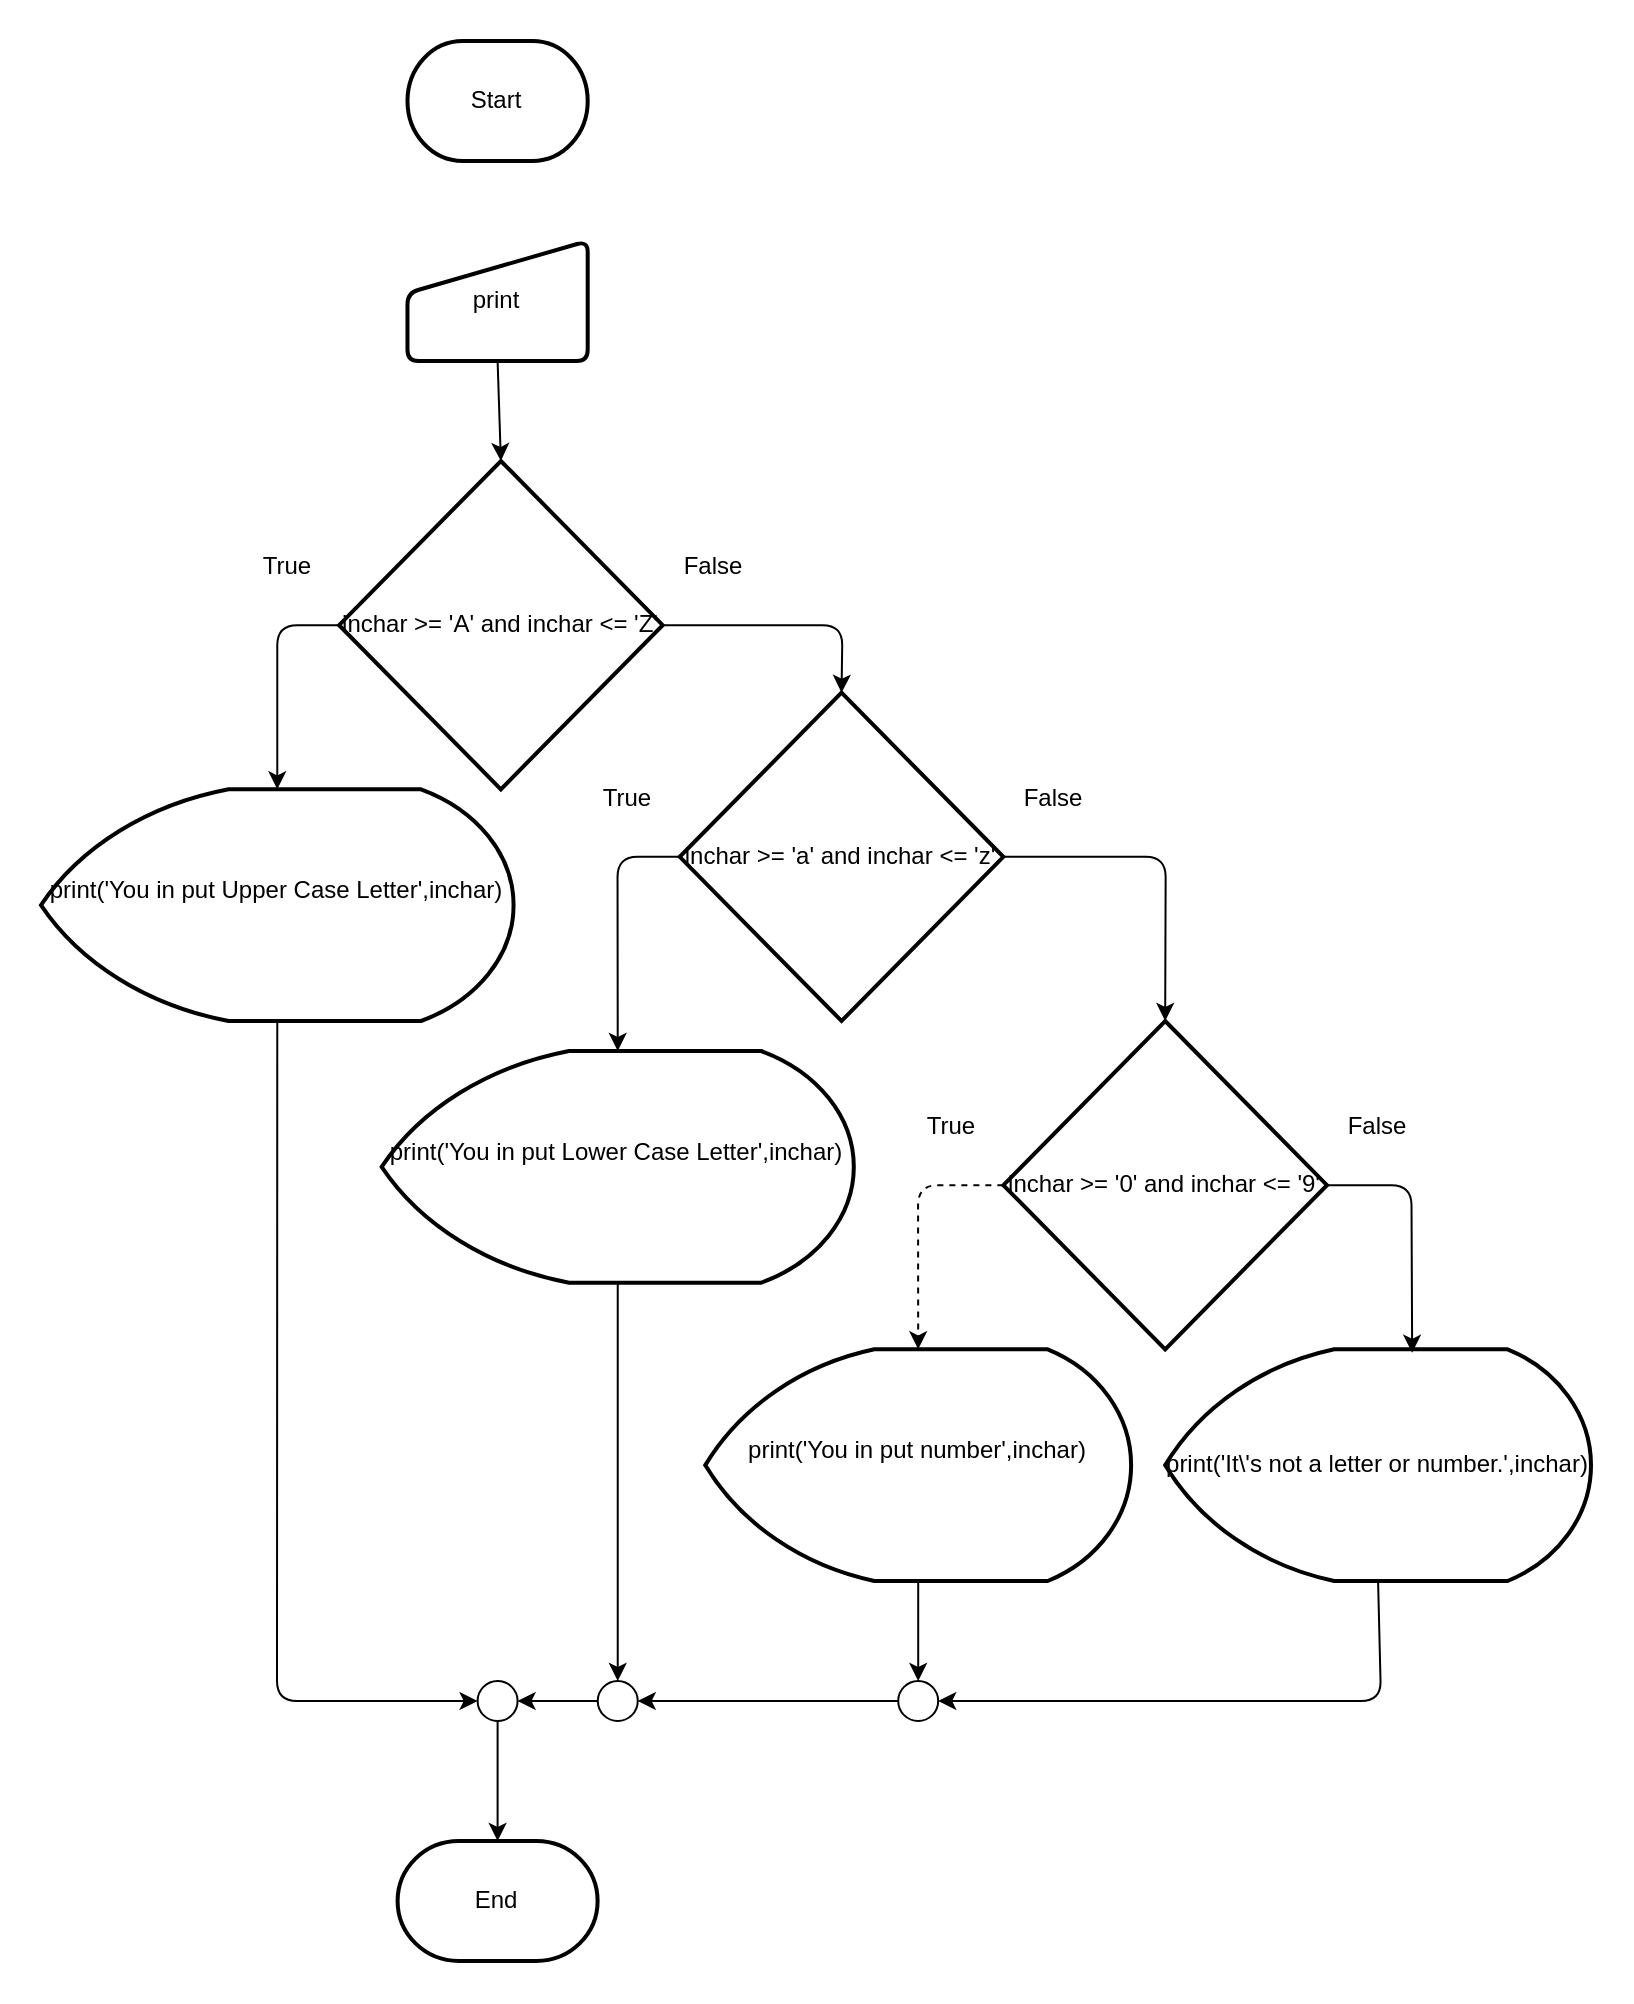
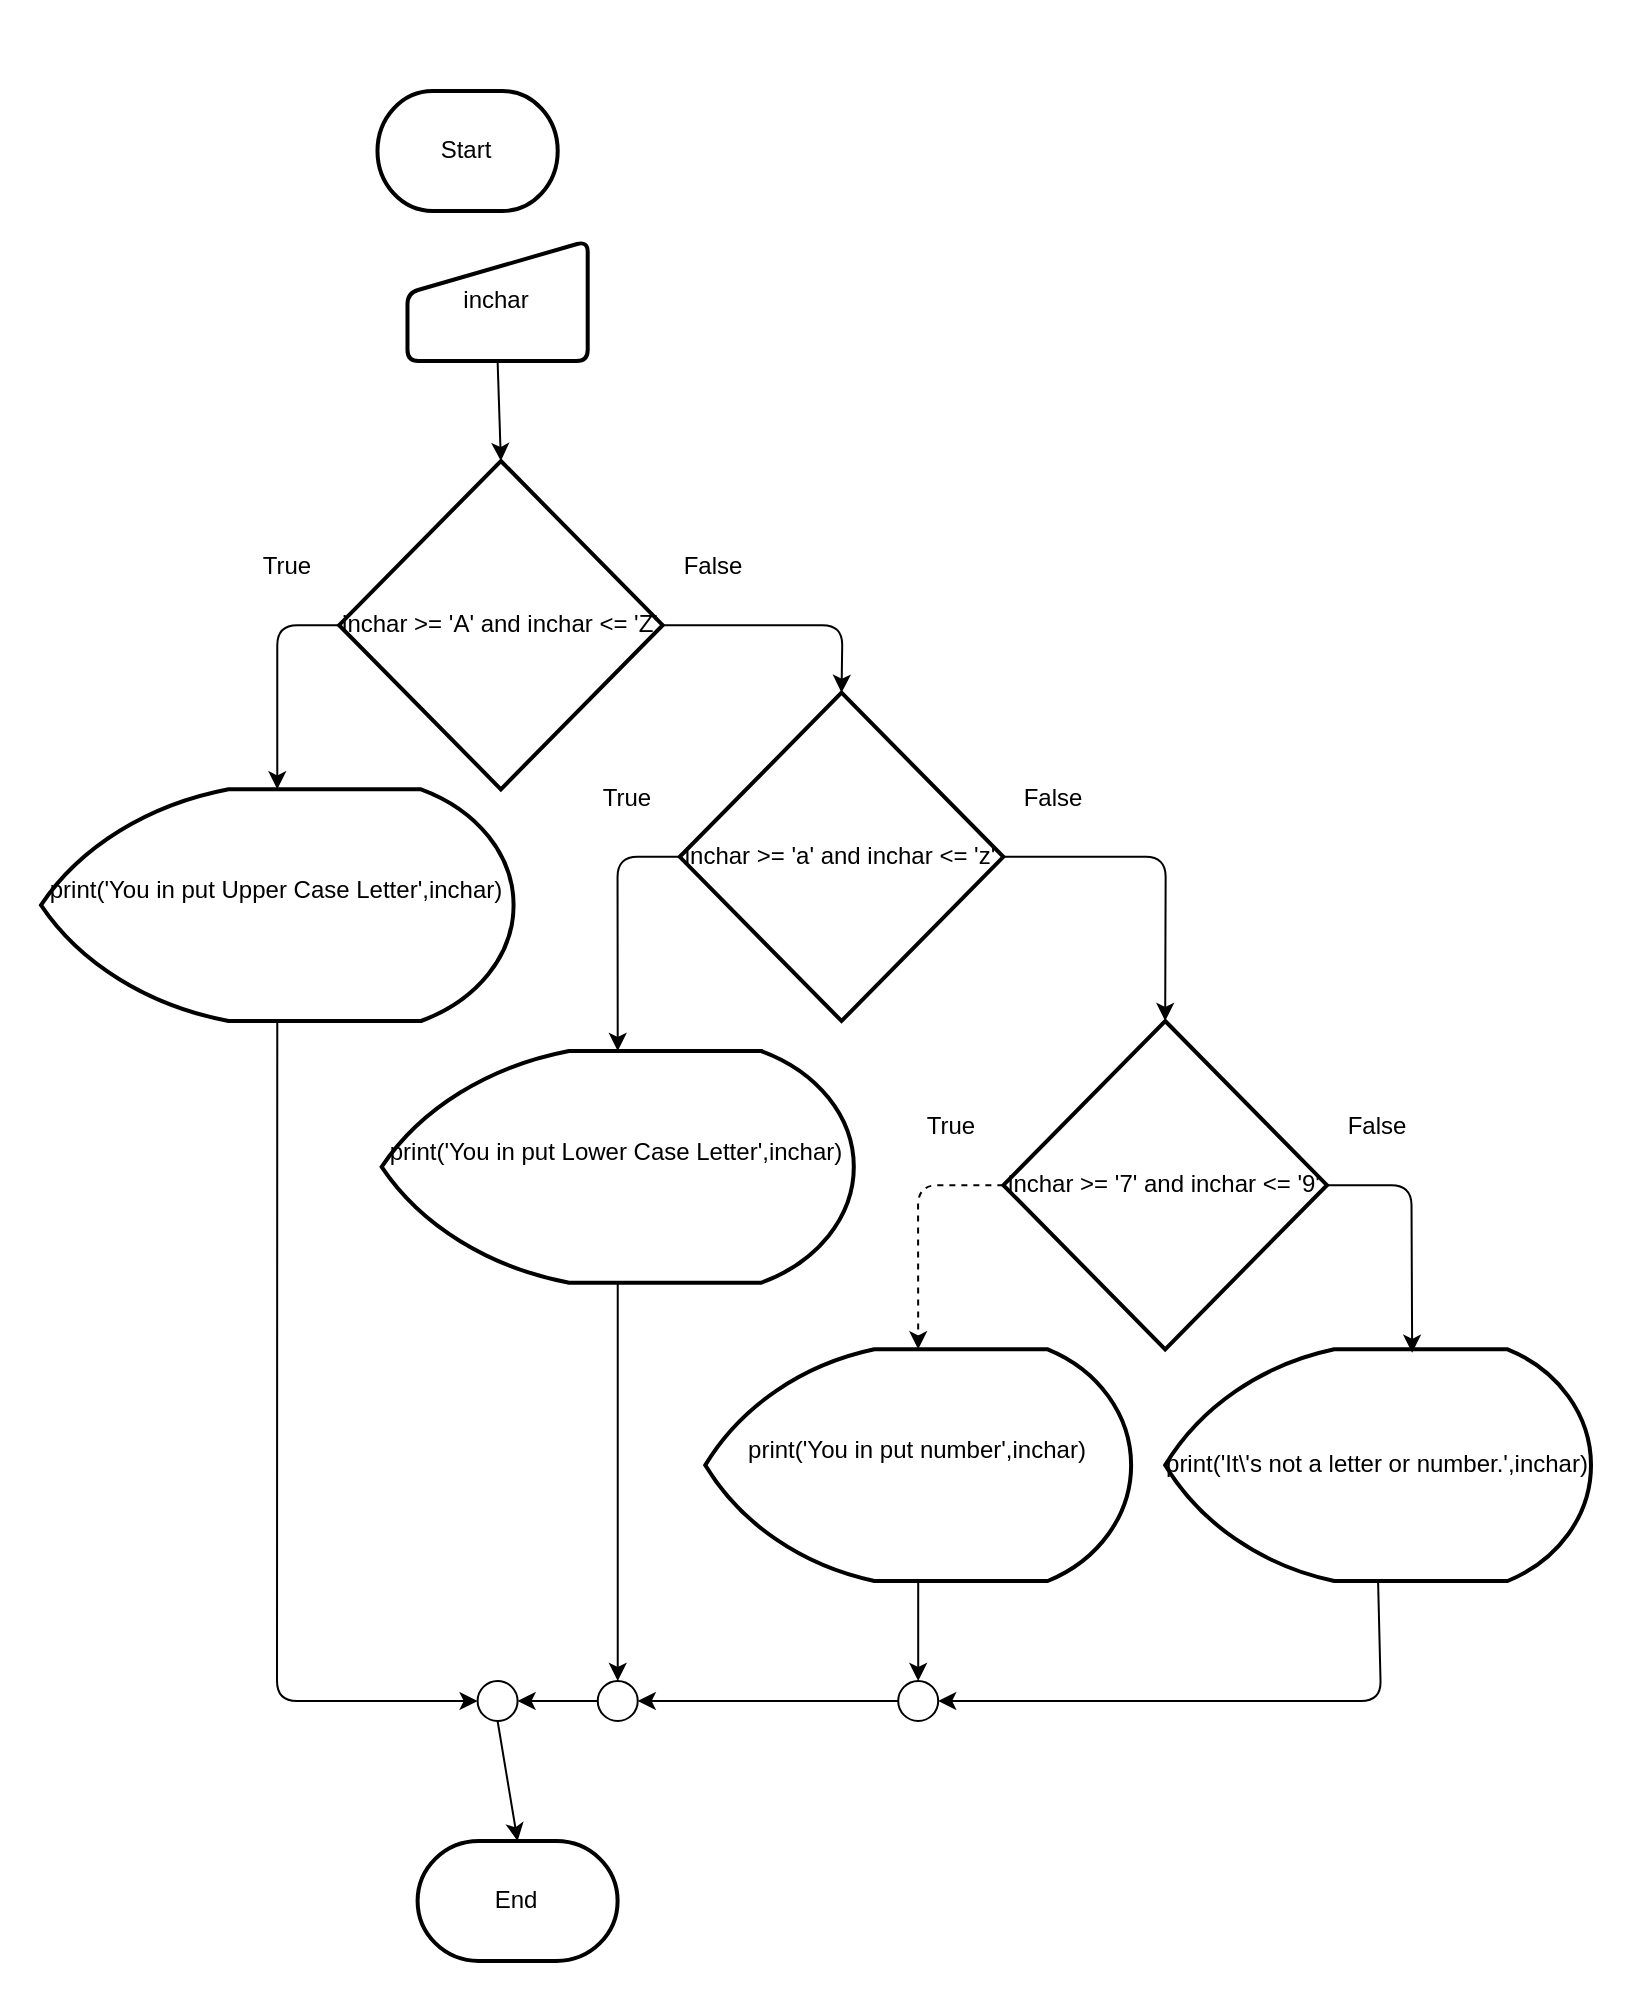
node "Start": moved (498, 101) -> (468, 151)
node "print": label "print" -> "inchar"
node "inchar >= '0' and inchar <= '9'": label "inchar >= '0' and inchar <= '9'" -> "inchar >= '7' and inchar <= '9'"
node "End": moved (498, 1901) -> (518, 1901)
